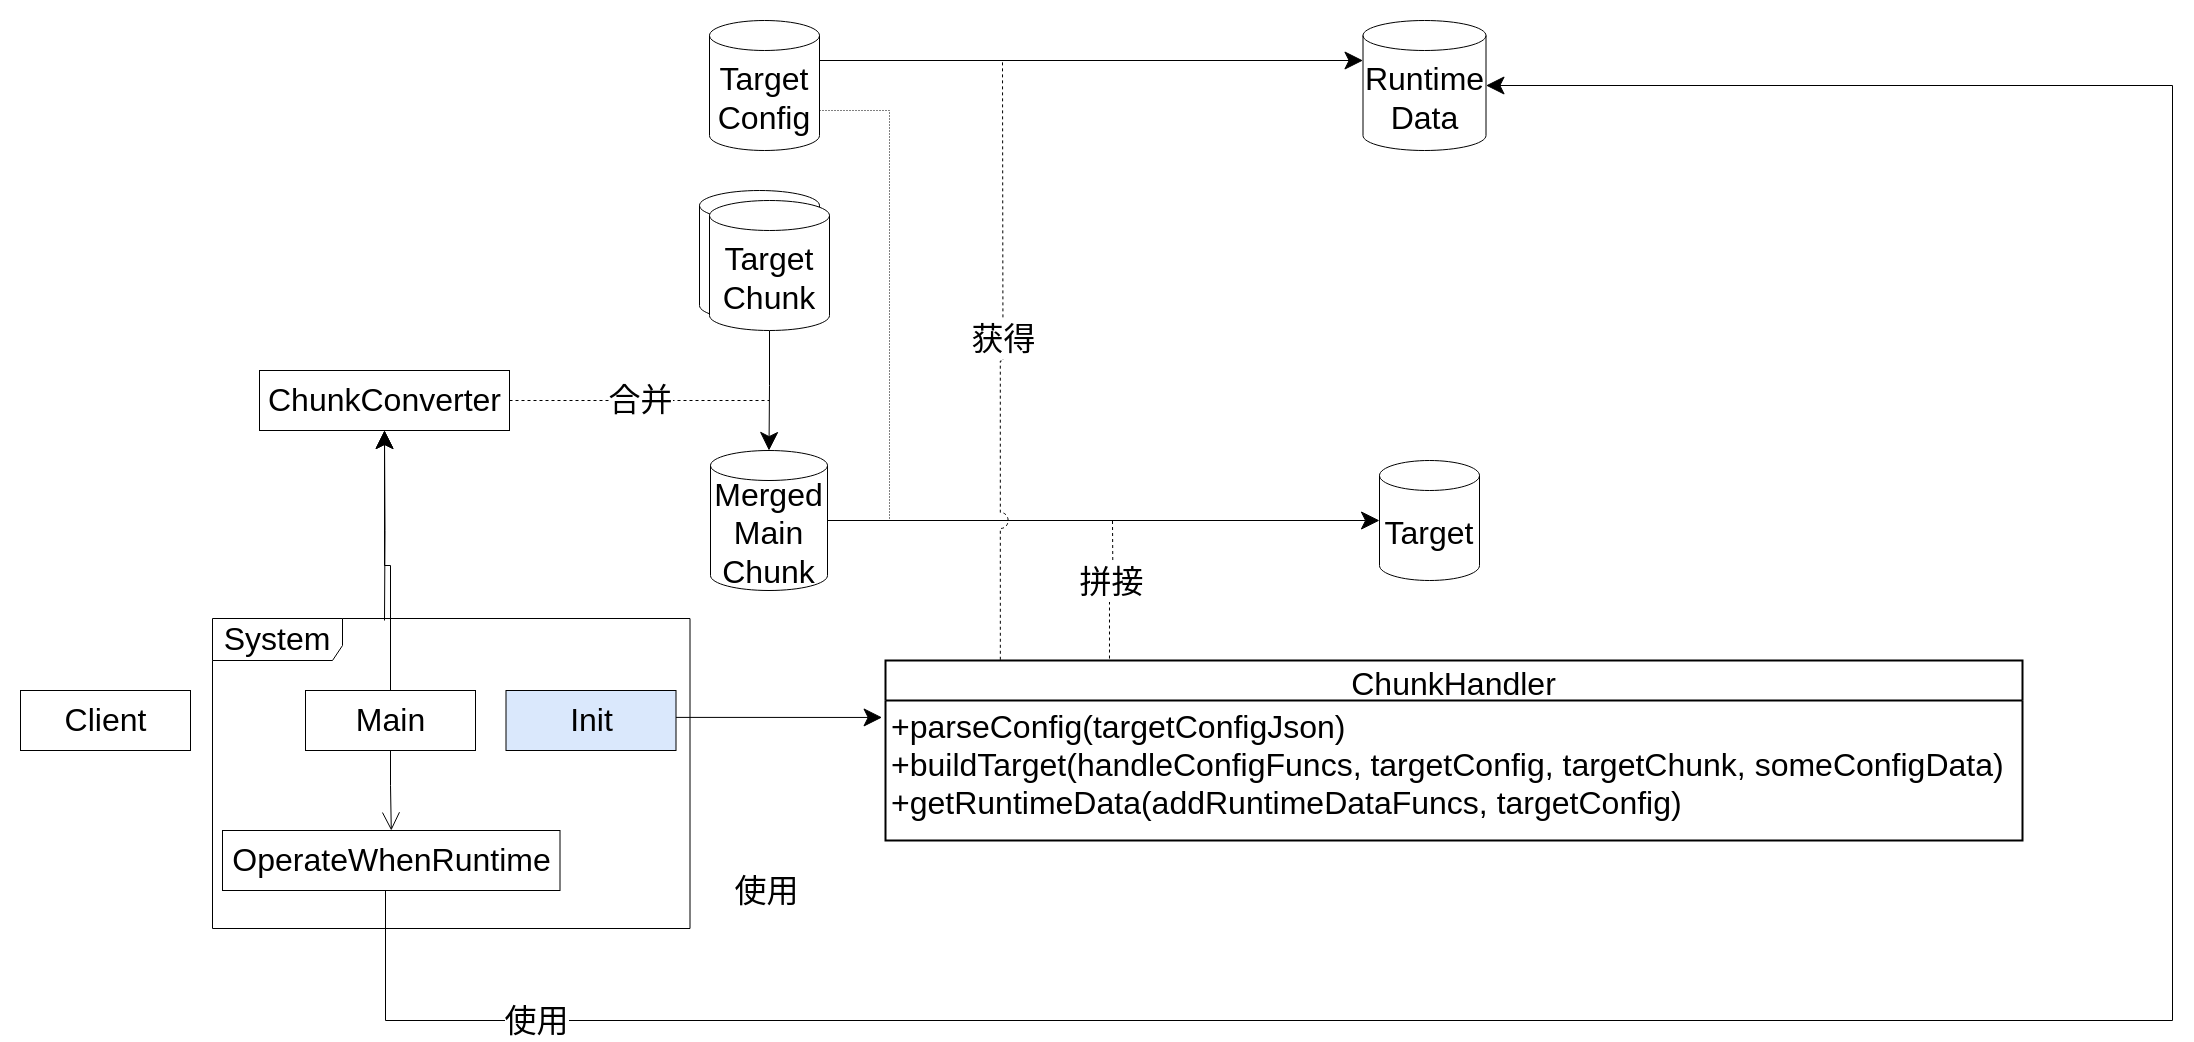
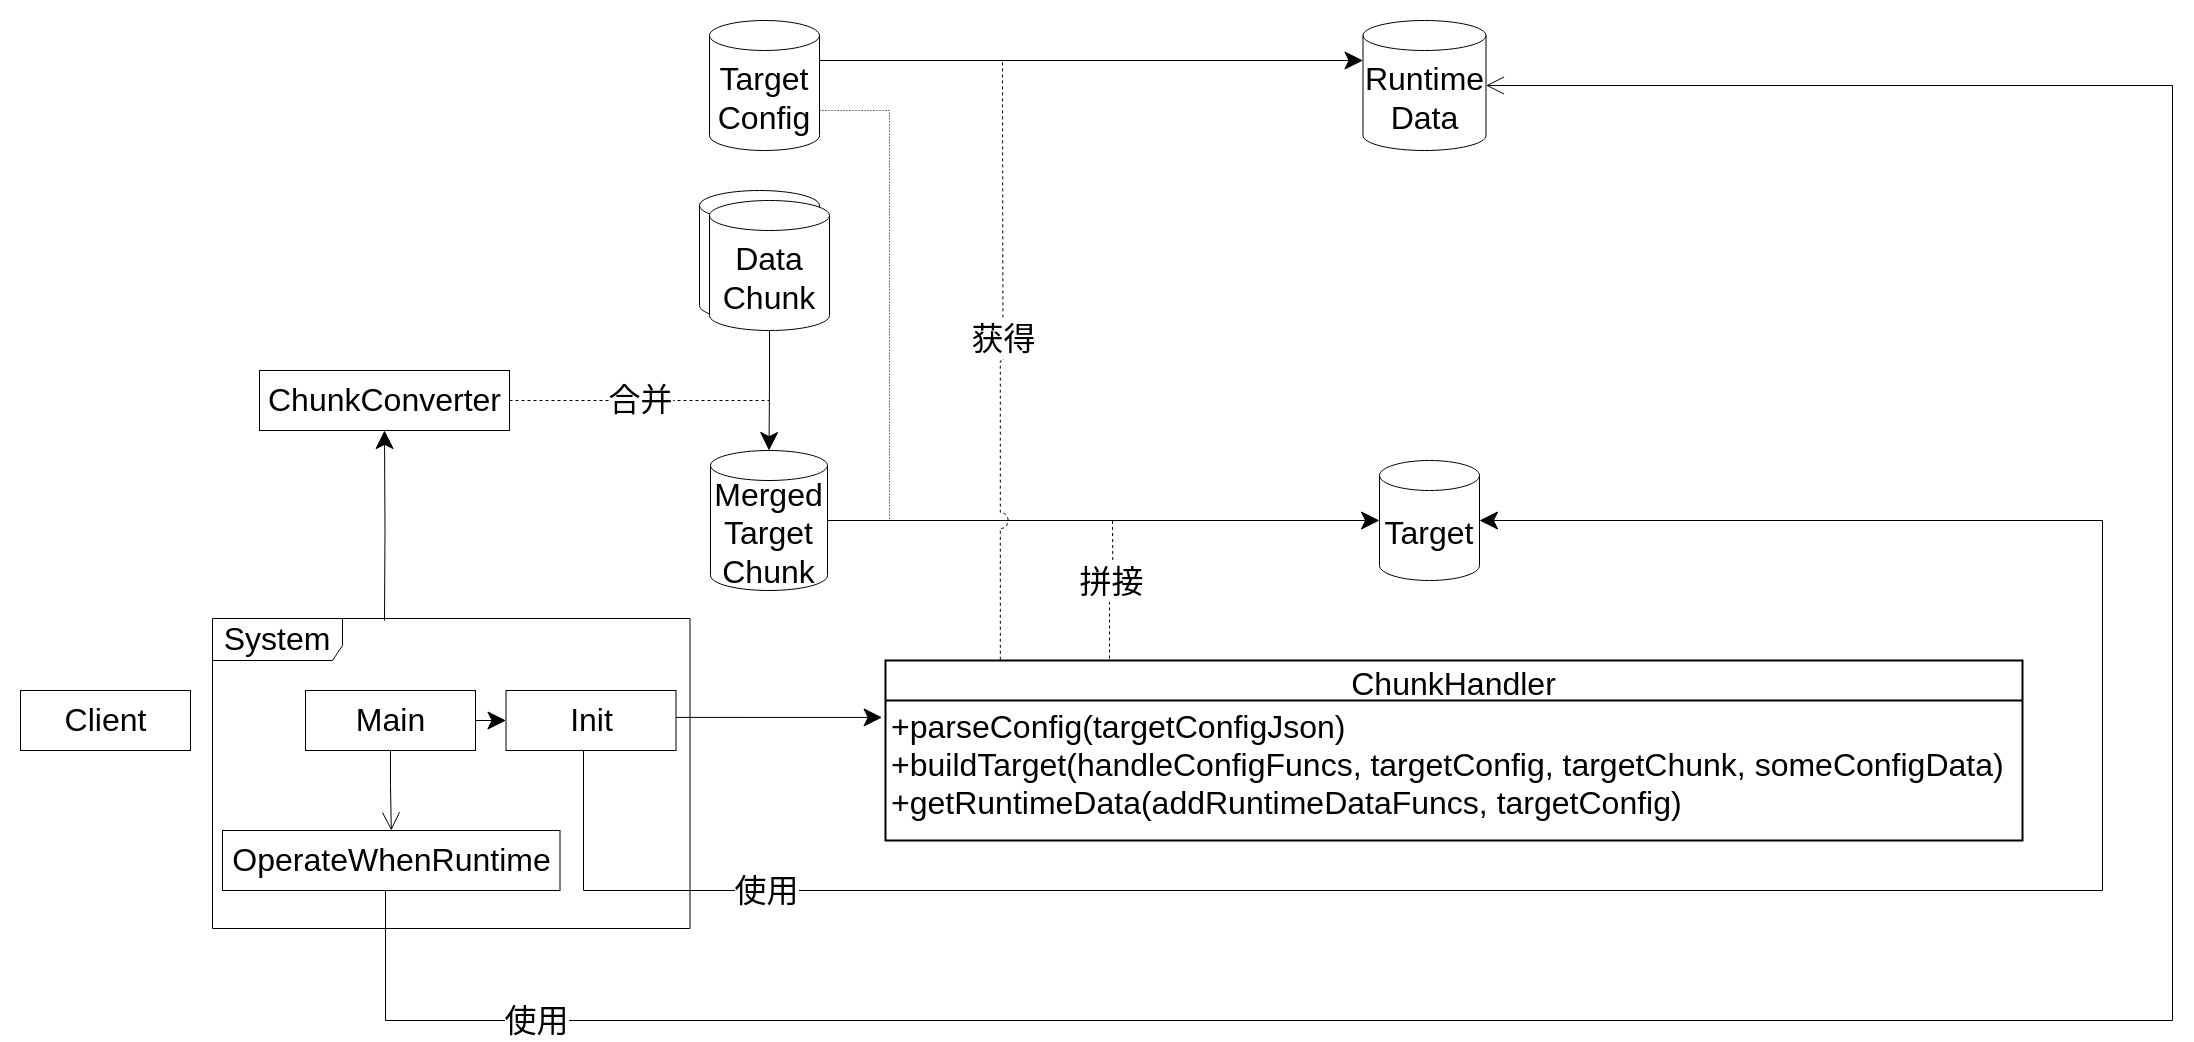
edge "OperateWhenRuntime" -> "Runtime Data": arrowhead classic -> open
node "Target Chunk": label "Target Chunk" -> "Data Chunk"
node "Merged Main Chunk": label "Merged Main Chunk" -> "Merged Target Chunk"
edge "Main" -> "ChunkConverter": now "Main" -> "Init"
node "Init": fillcolor #dae8fc -> #ffffff
edge "Init" -> "Target": added
